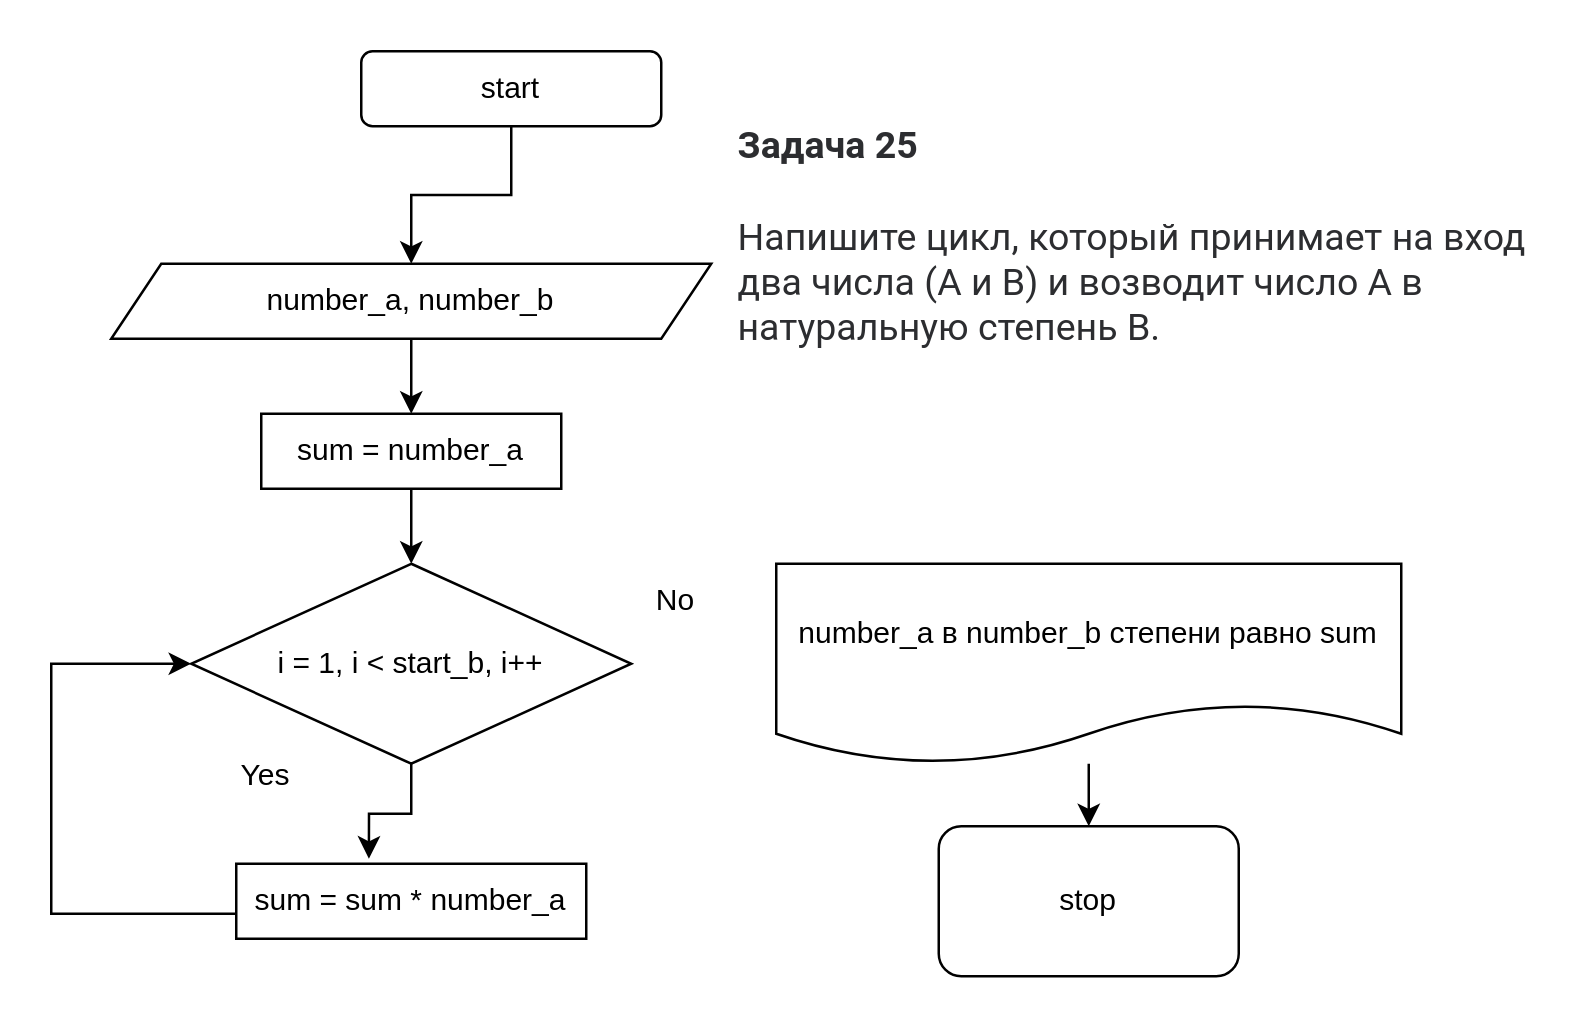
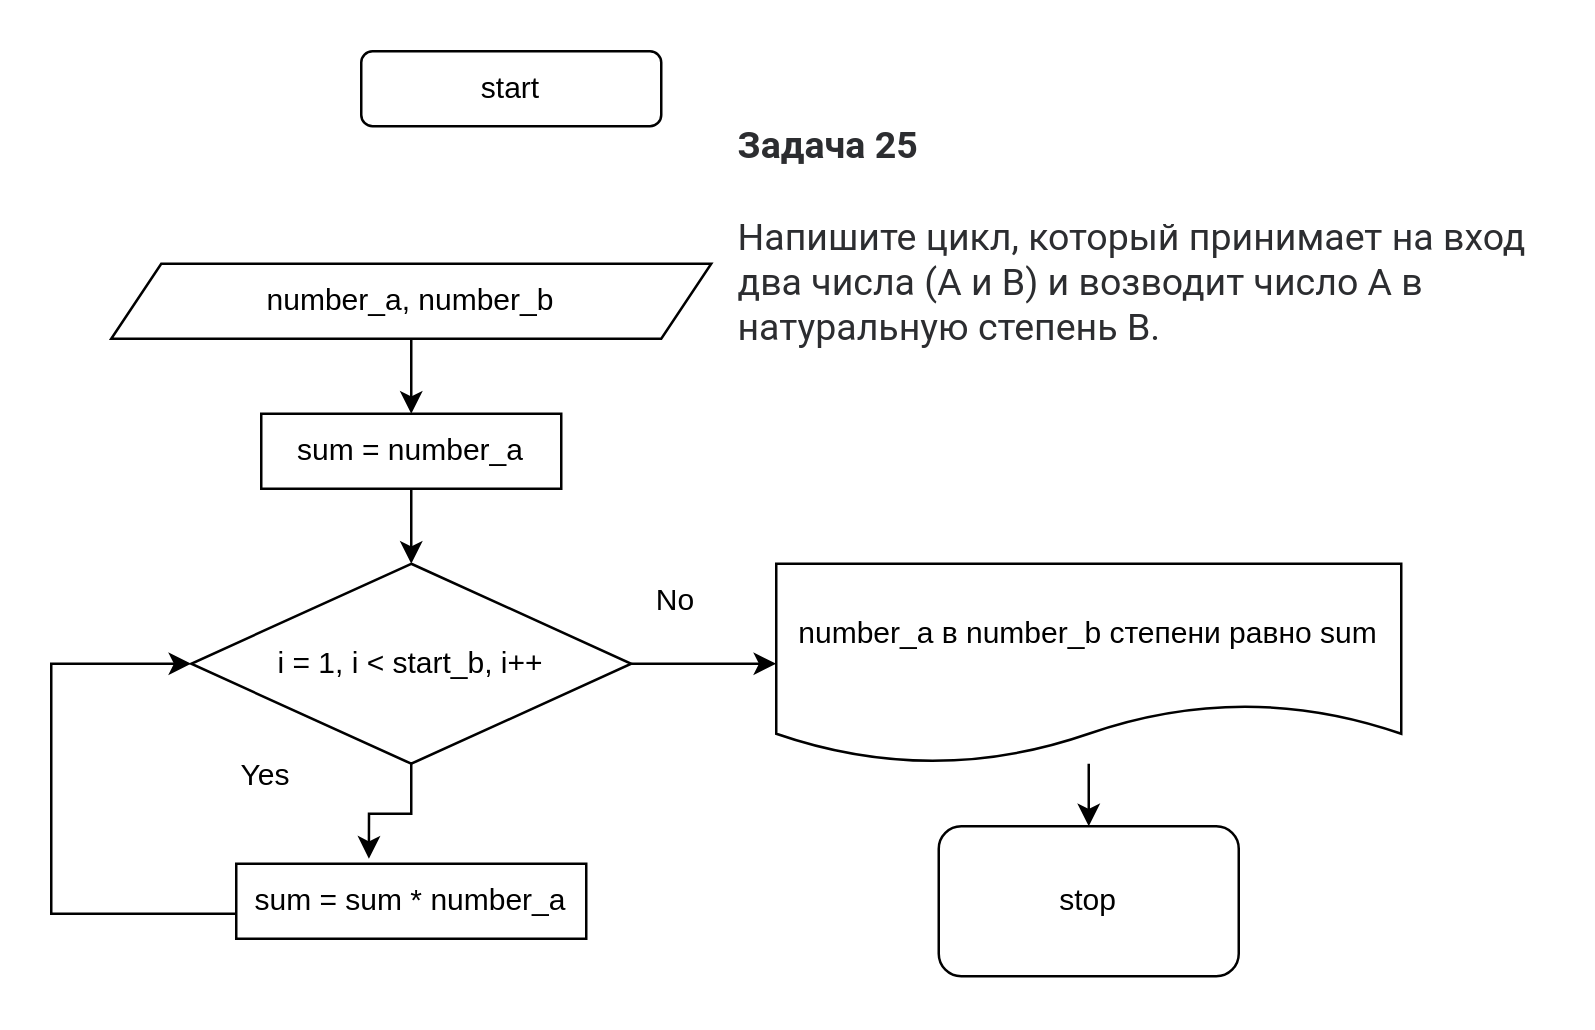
edge "start" -> "number_a, number_b": removed
edge "i = 1, i < start_b, i++" -> "number_a в number_b степени равно sum": added
